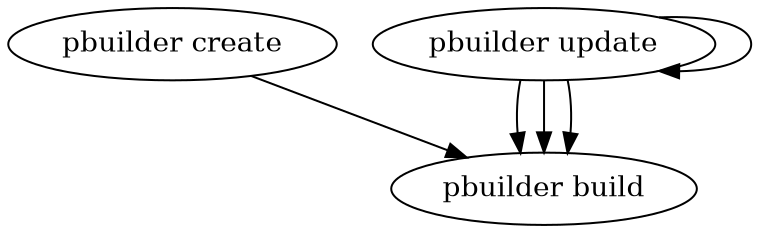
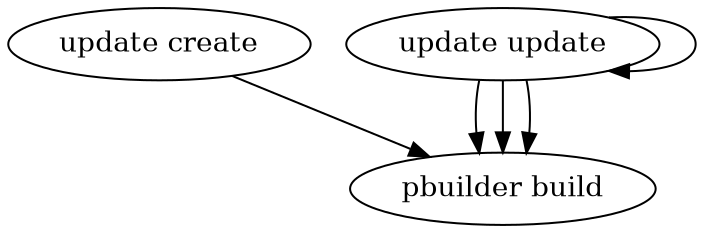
node "pbuilder create": label "pbuilder create" -> "update create"
node "pbuilder update": label "pbuilder update" -> "update update"
